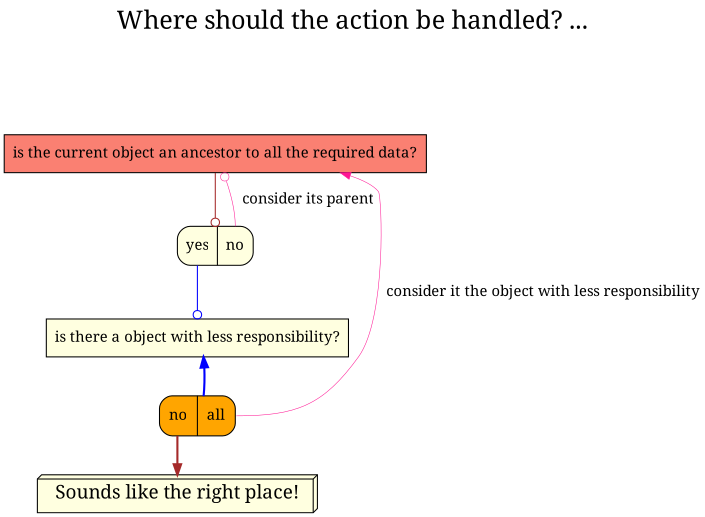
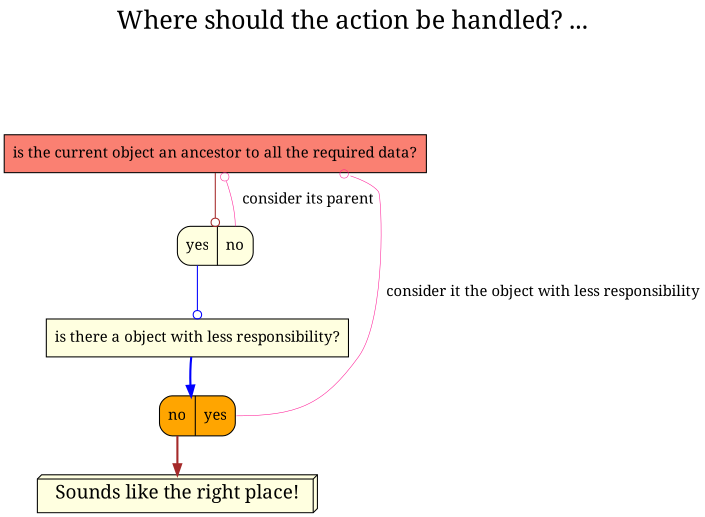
edge "no" -> "is the current object an ancestor to all the required data?": arrowhead normal -> odot
edge "no" -> "is there a object with less responsibility?": reversed
node "no": text "all" -> "yes"
